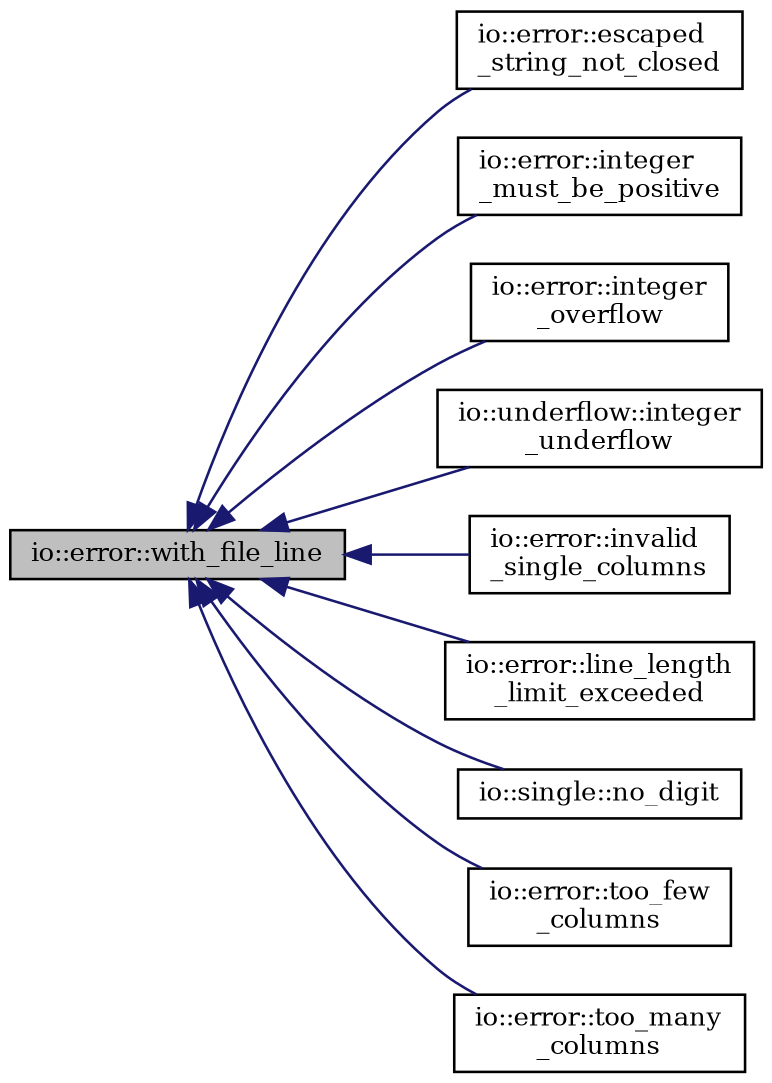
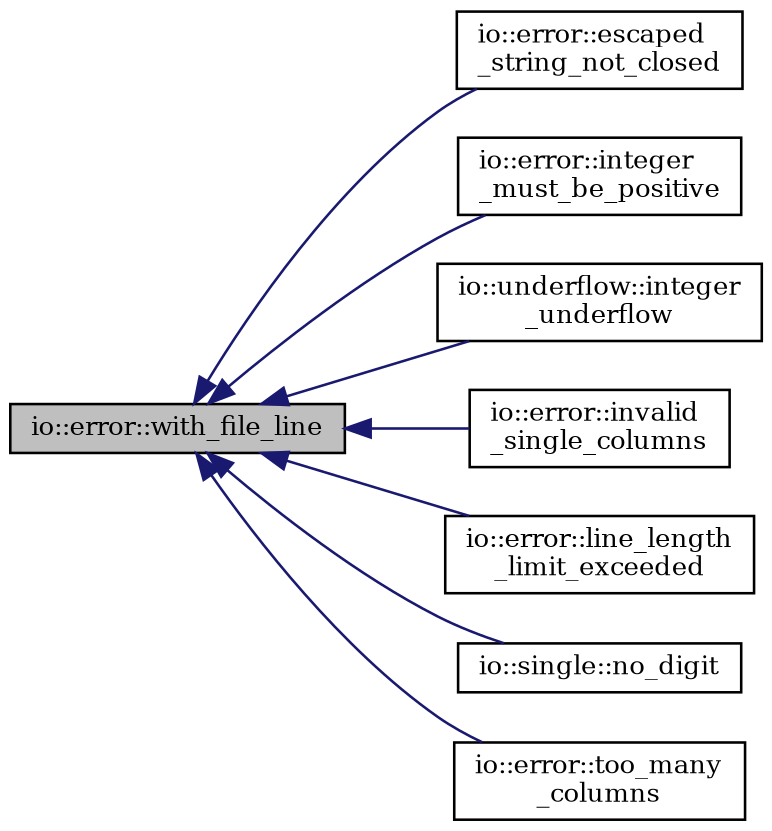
node "io::error::integer _overflow": removed
node "io::error::too_few _columns": removed
